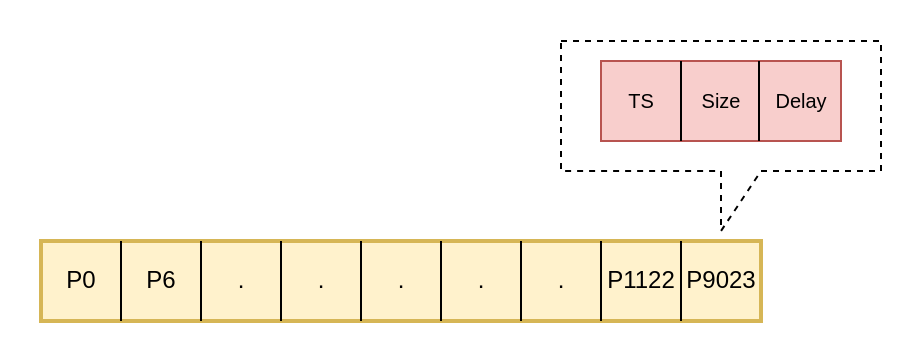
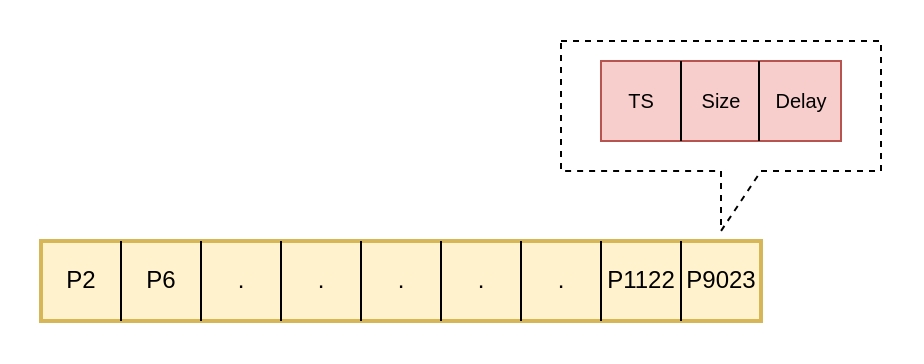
node "P0": label "P0" -> "P2"
